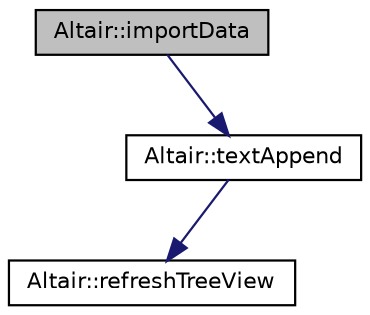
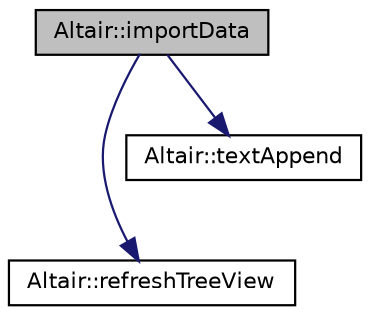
edge "Altair::textAppend" -> "Altair::refreshTreeView": now "Altair::importData" -> "Altair::refreshTreeView"
